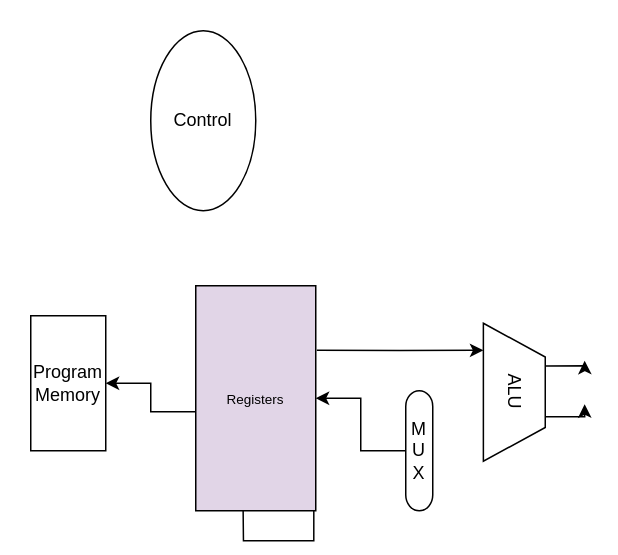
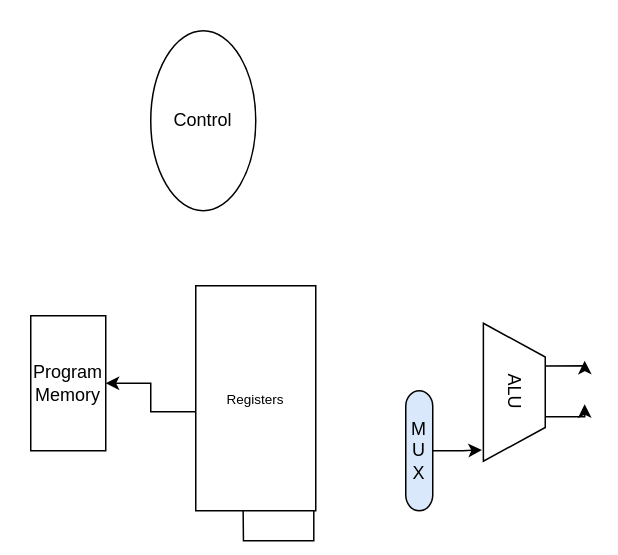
edge "Registers" -> "ALU": removed
node "Registers": fillcolor #e1d5e7 -> #ffffff
edge "M U X" -> "Registers": now "M U X" -> "ALU"
node "M U X": fillcolor #ffffff -> #dae8fc
